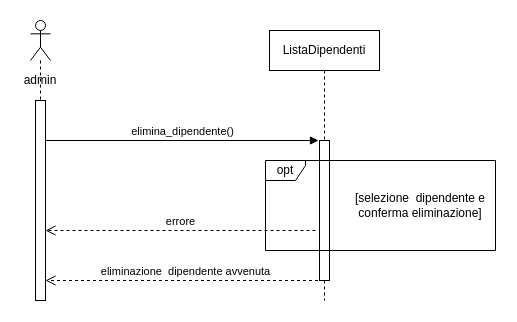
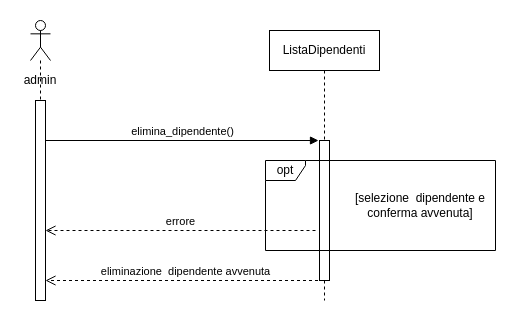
node "[selezione dipendente e conferma eliminazione]": label "[selezione dipendente e conferma eliminazione]" -> "[selezione dipendente e conferma avvenuta]"
